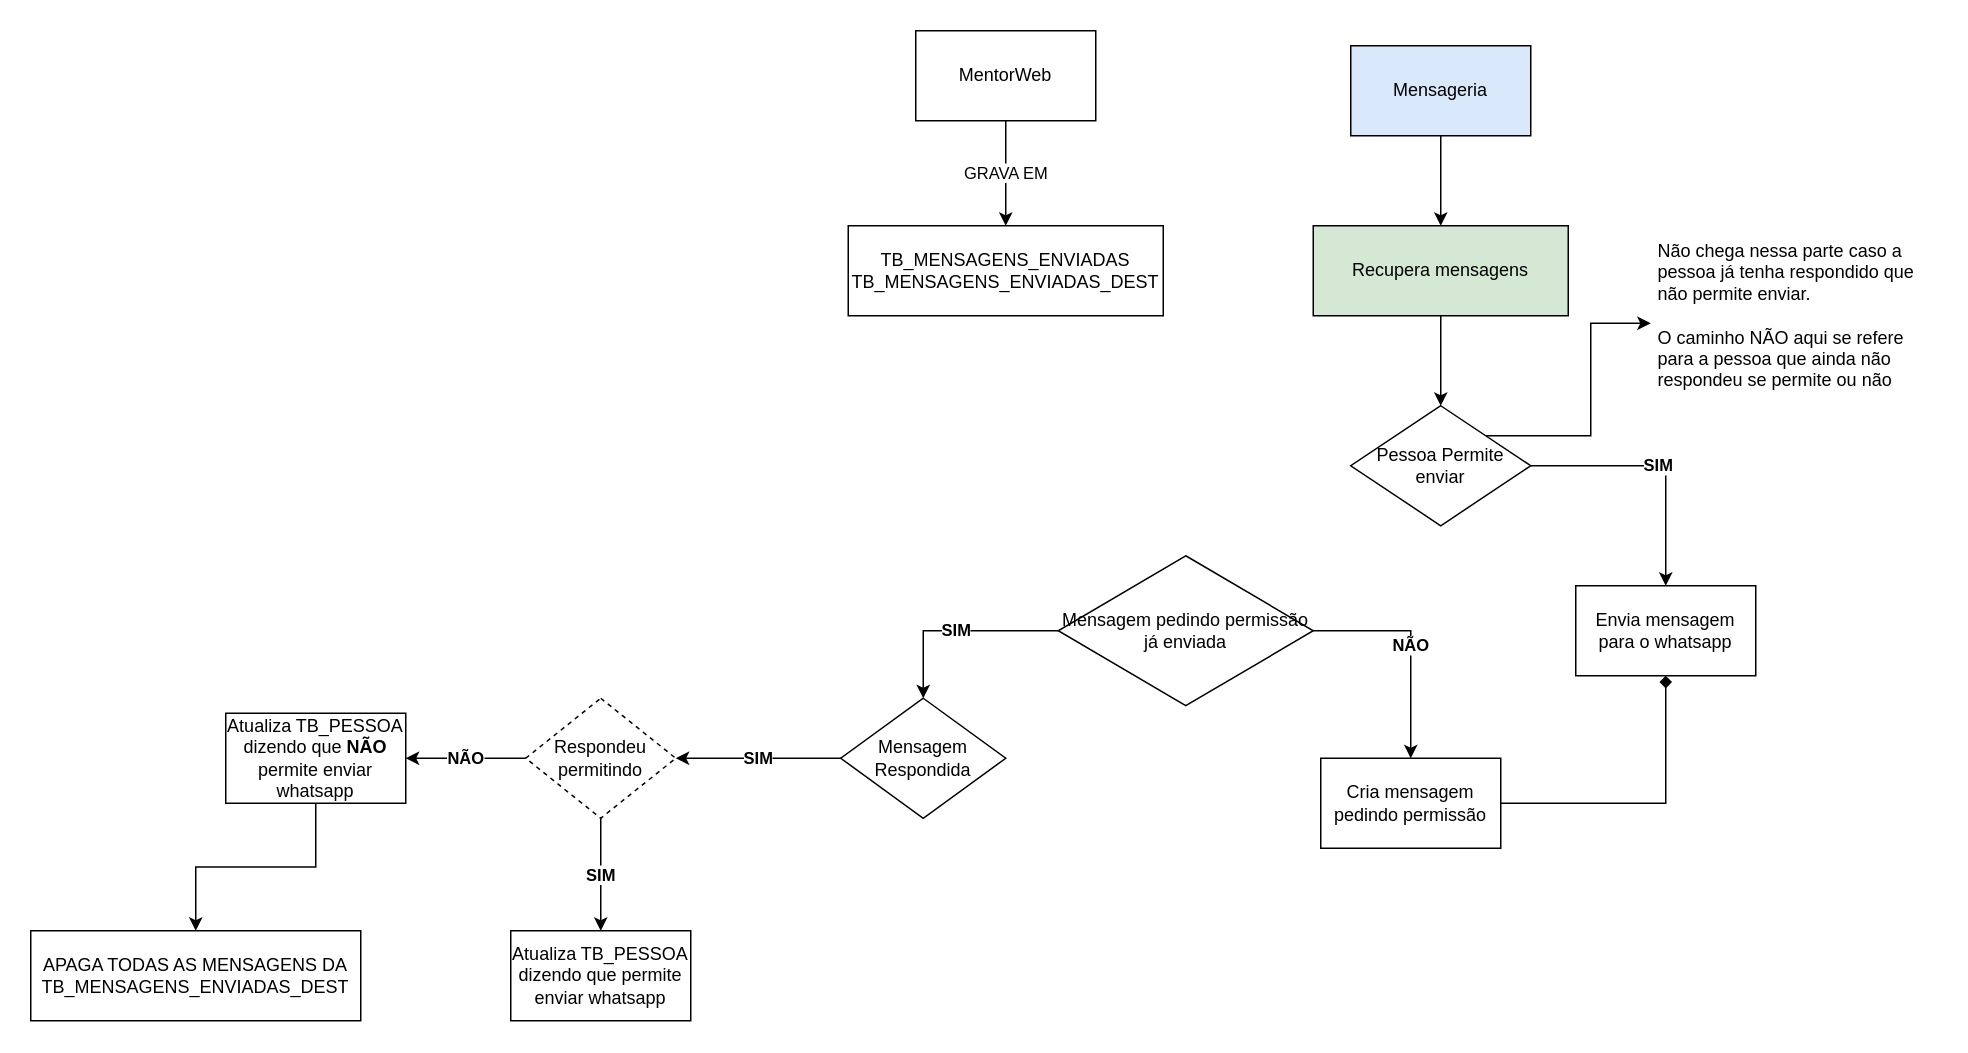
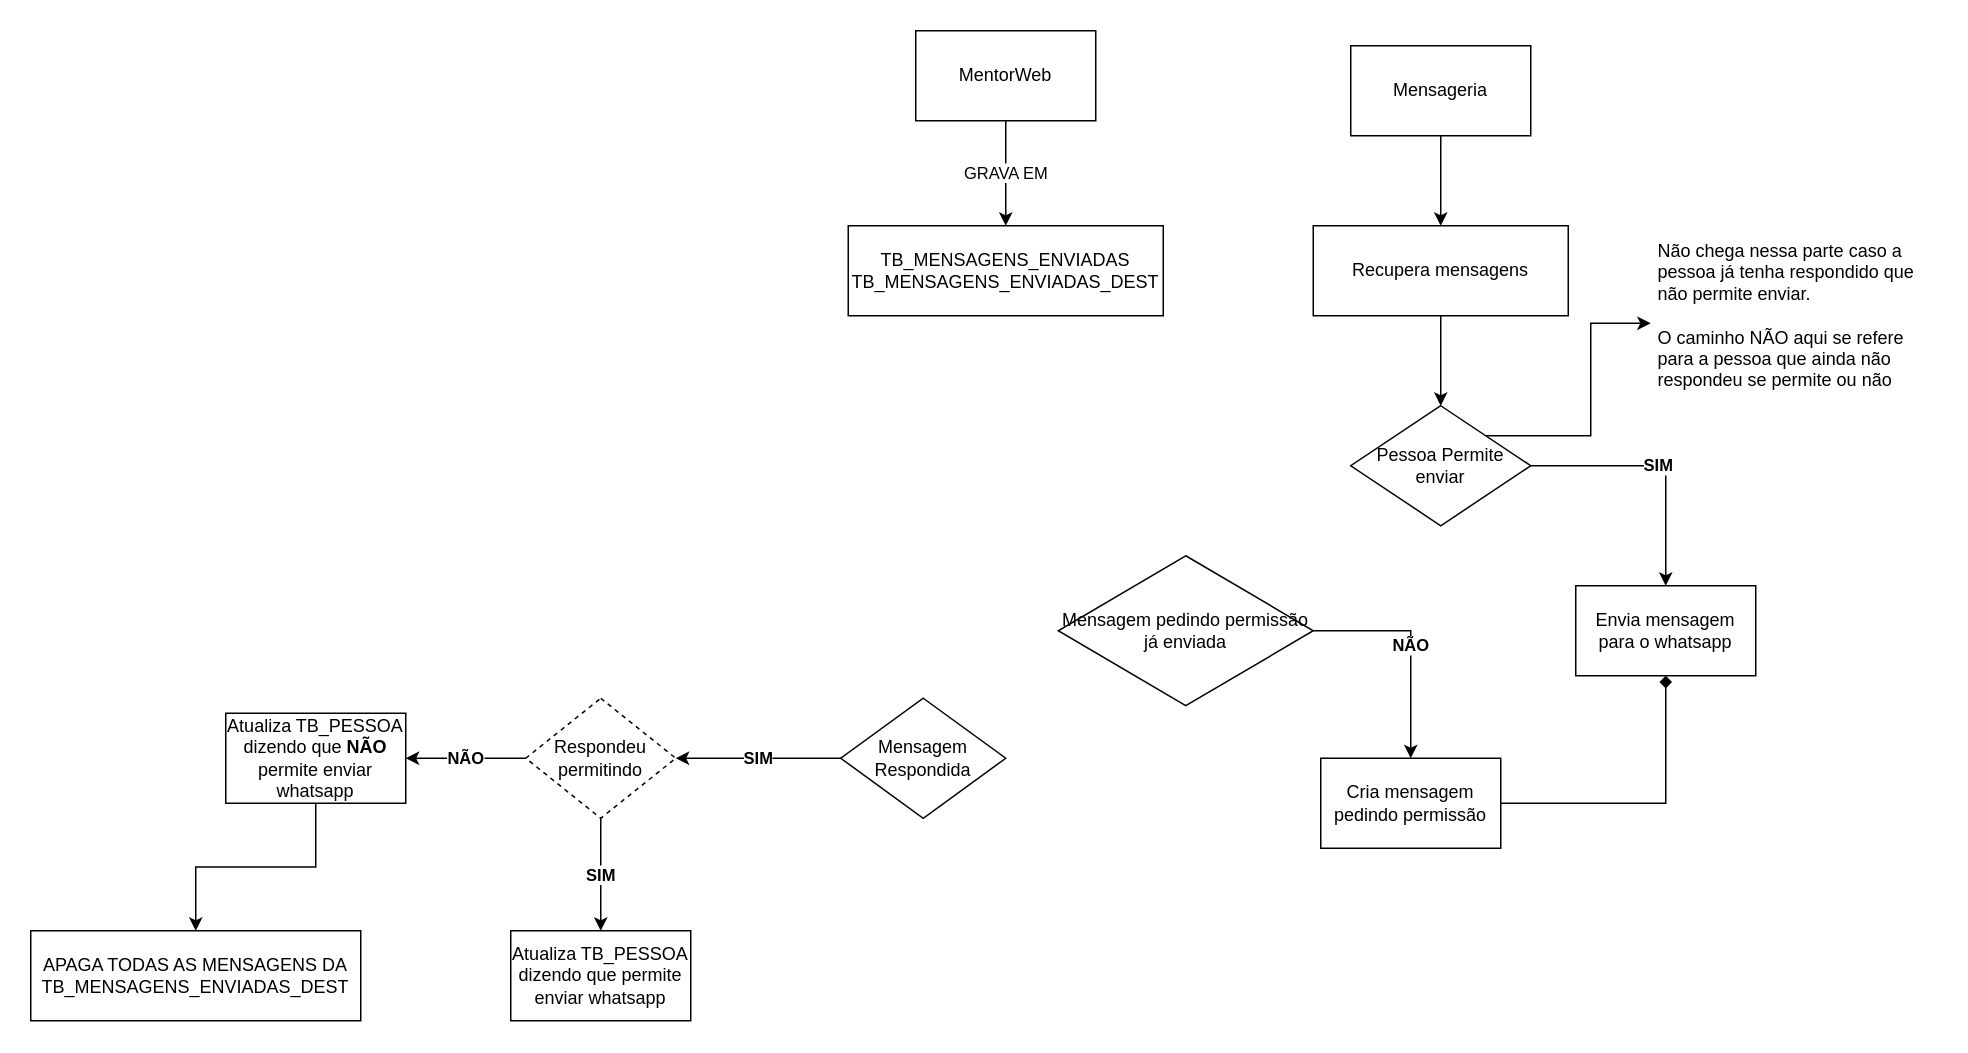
node "Mensageria": fillcolor #dae8fc -> #ffffff
node "Recupera mensagens": fillcolor #d5e8d4 -> #ffffff
edge "Mensagem pedindo permissão já enviada" -> "Mensagem Respondida": removed, label "SIM"
